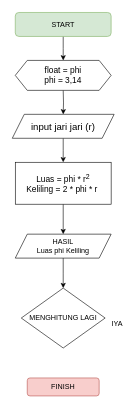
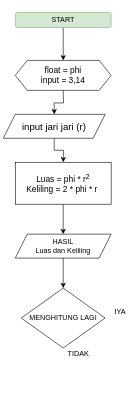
node "START": size 96x24 -> 96x15
node "float = phi phi = 3,14": label "float = phi phi = 3,14" -> "float = phi input = 3,14"
node "input jari jari (r)": moved (63, 126) -> (54, 126)
node "HASIL Luas phi Keliling": label "HASIL Luas phi Keliling" -> "HASIL Luas dan Keliling"
node "IYA": moved (117, 324) -> (120, 312)
node "TIDAK": added
node "FINISH": removed
